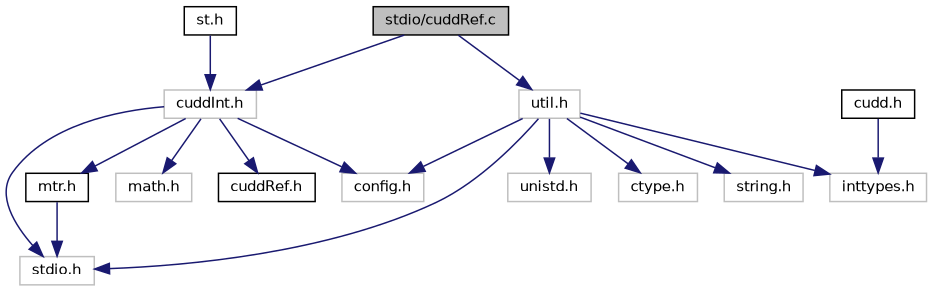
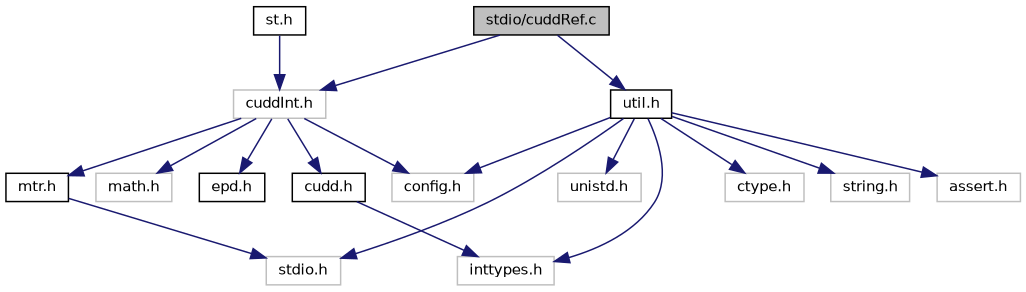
node "util.h": color grey75 -> black
edge "cuddInt.h" -> "stdio.h": now "cuddInt.h" -> "cudd.h"
node "cuddRef.h": label "cuddRef.h" -> "epd.h"
node "assert.h": added
